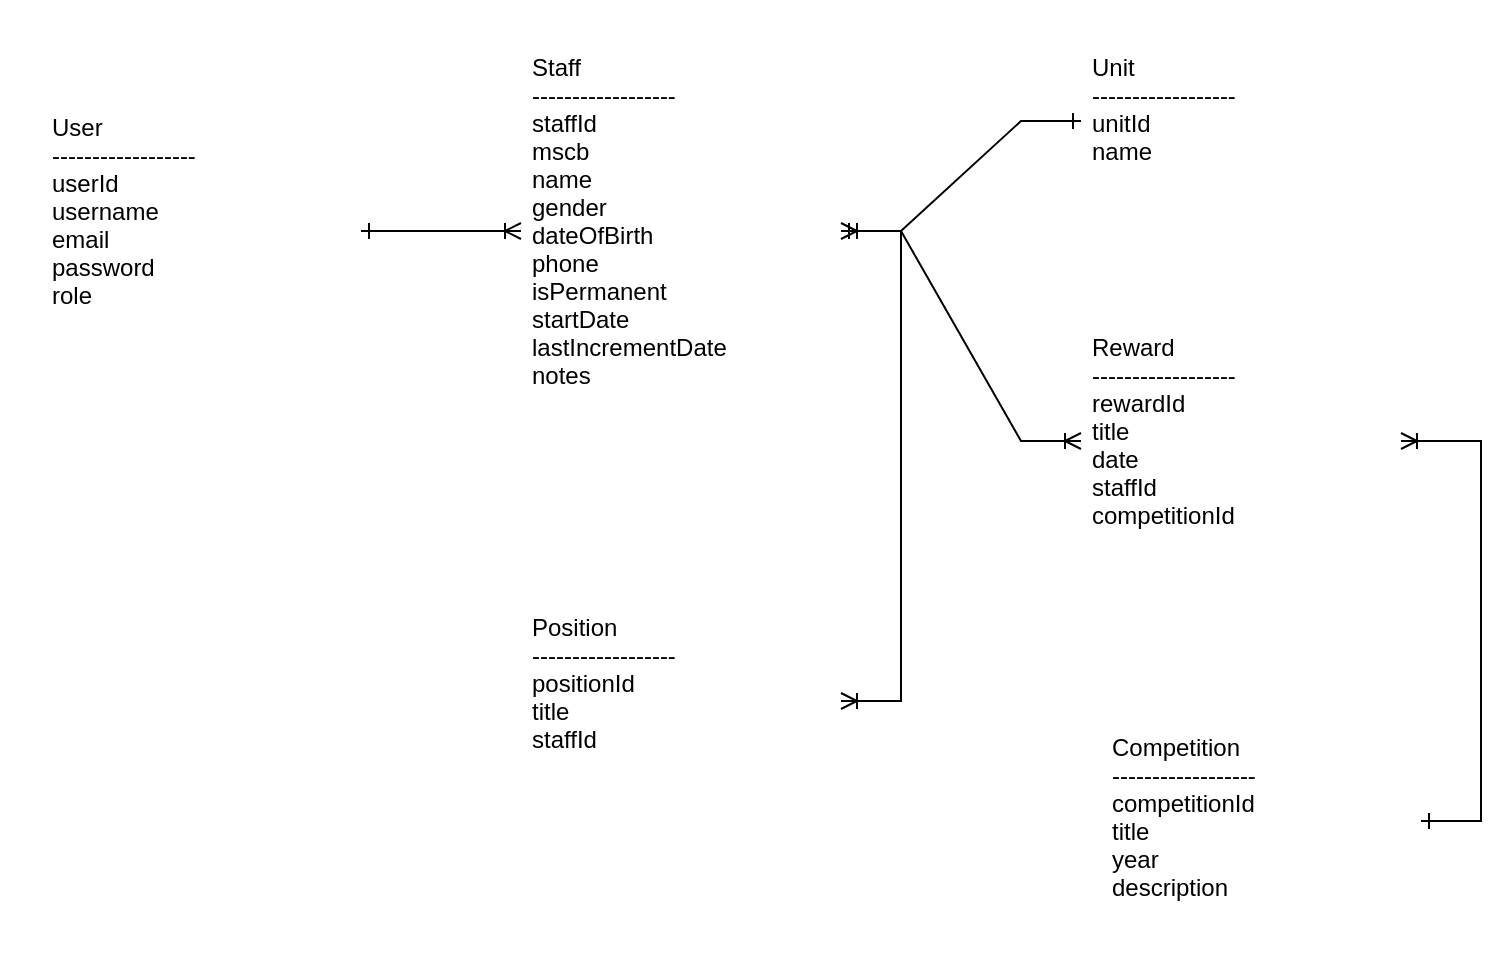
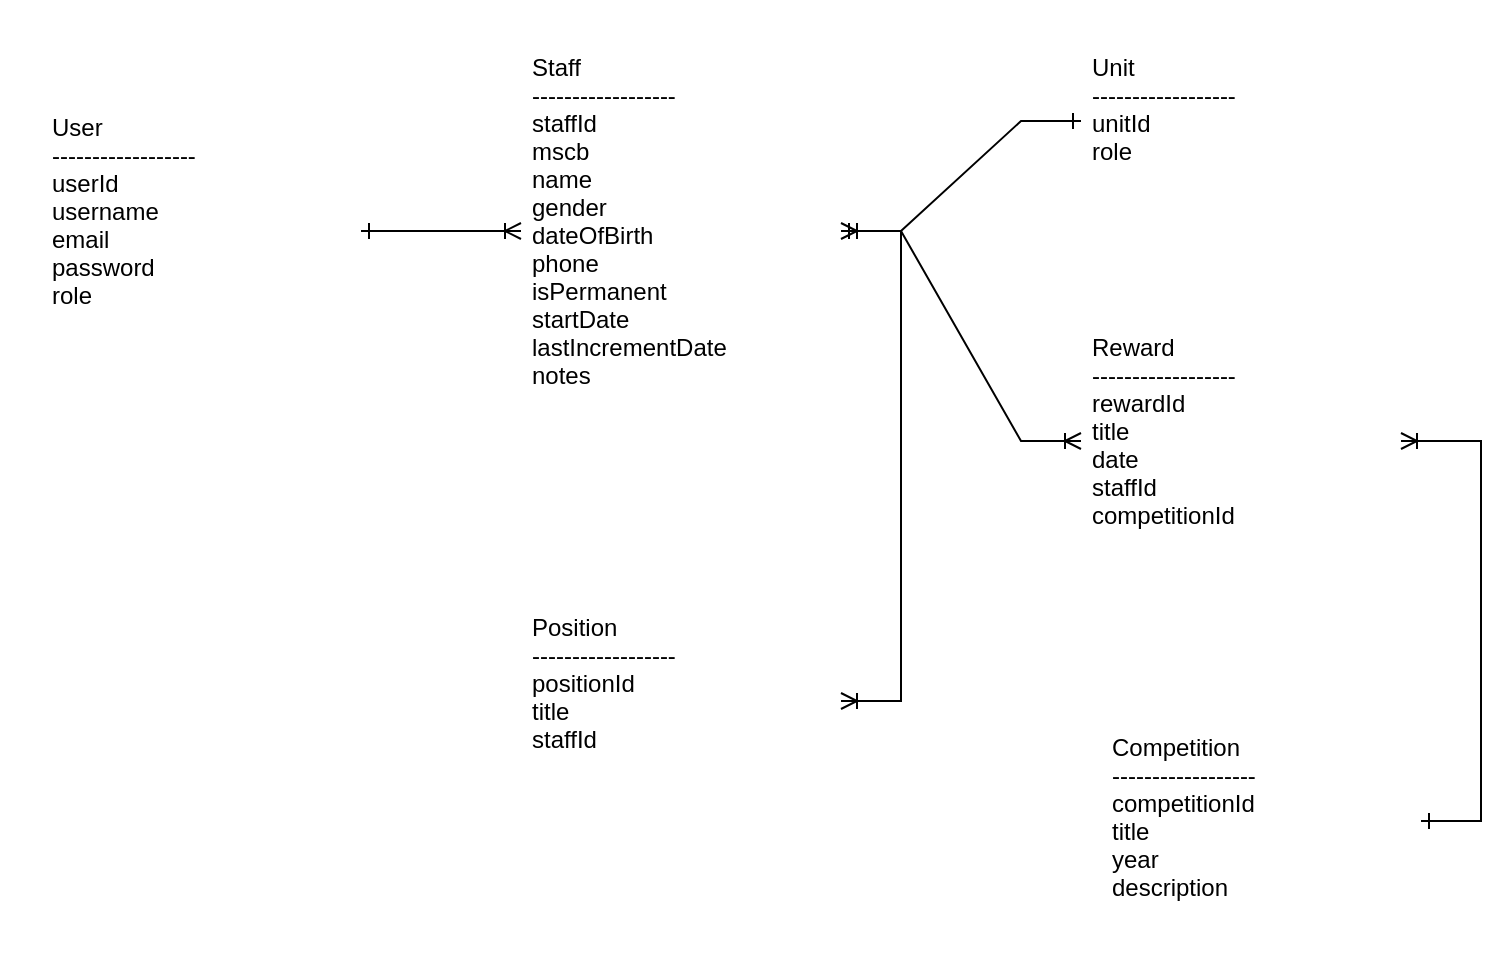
node "Unit ------------------ unitId name": label "Unit ------------------ unitId name" -> "Unit ------------------ unitId role"
